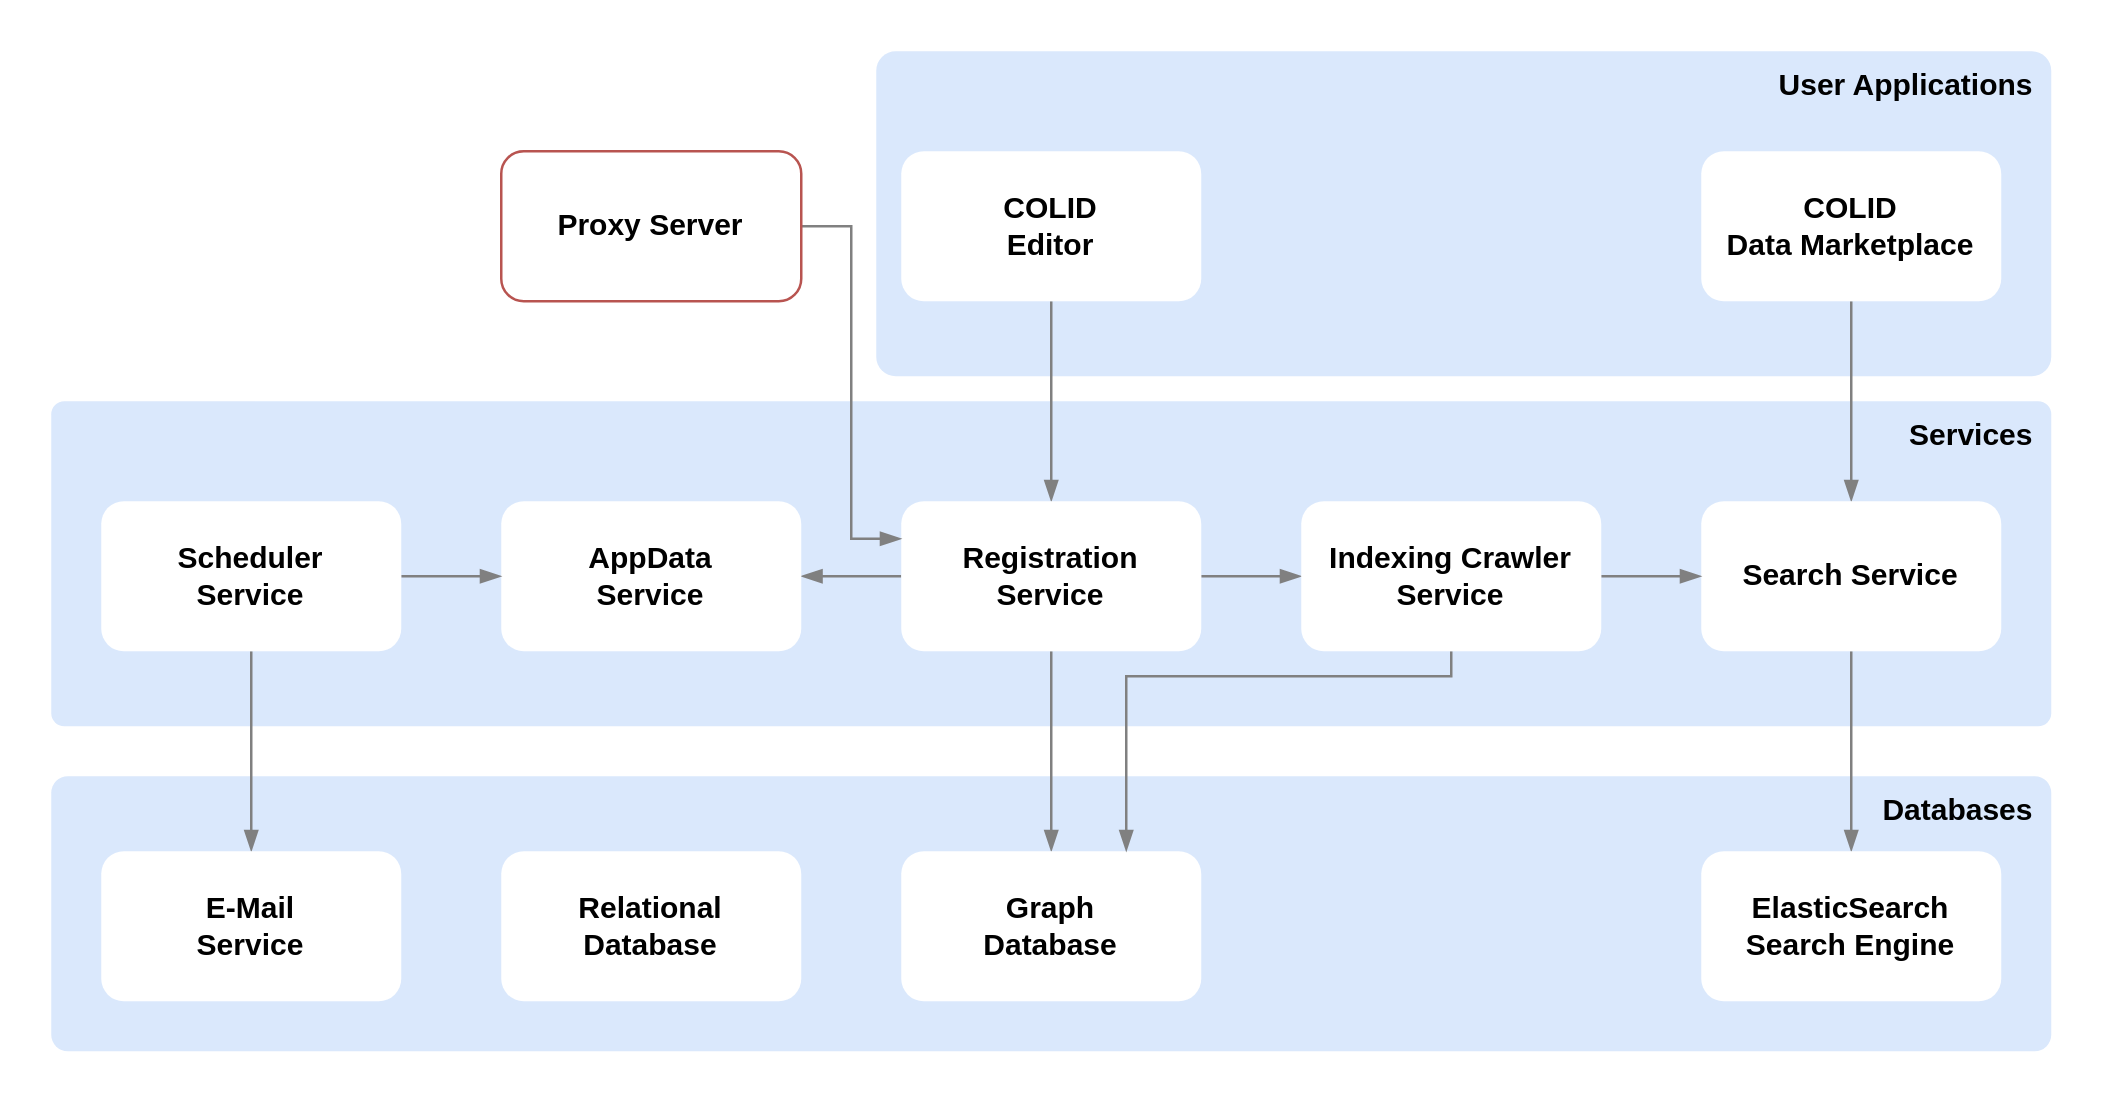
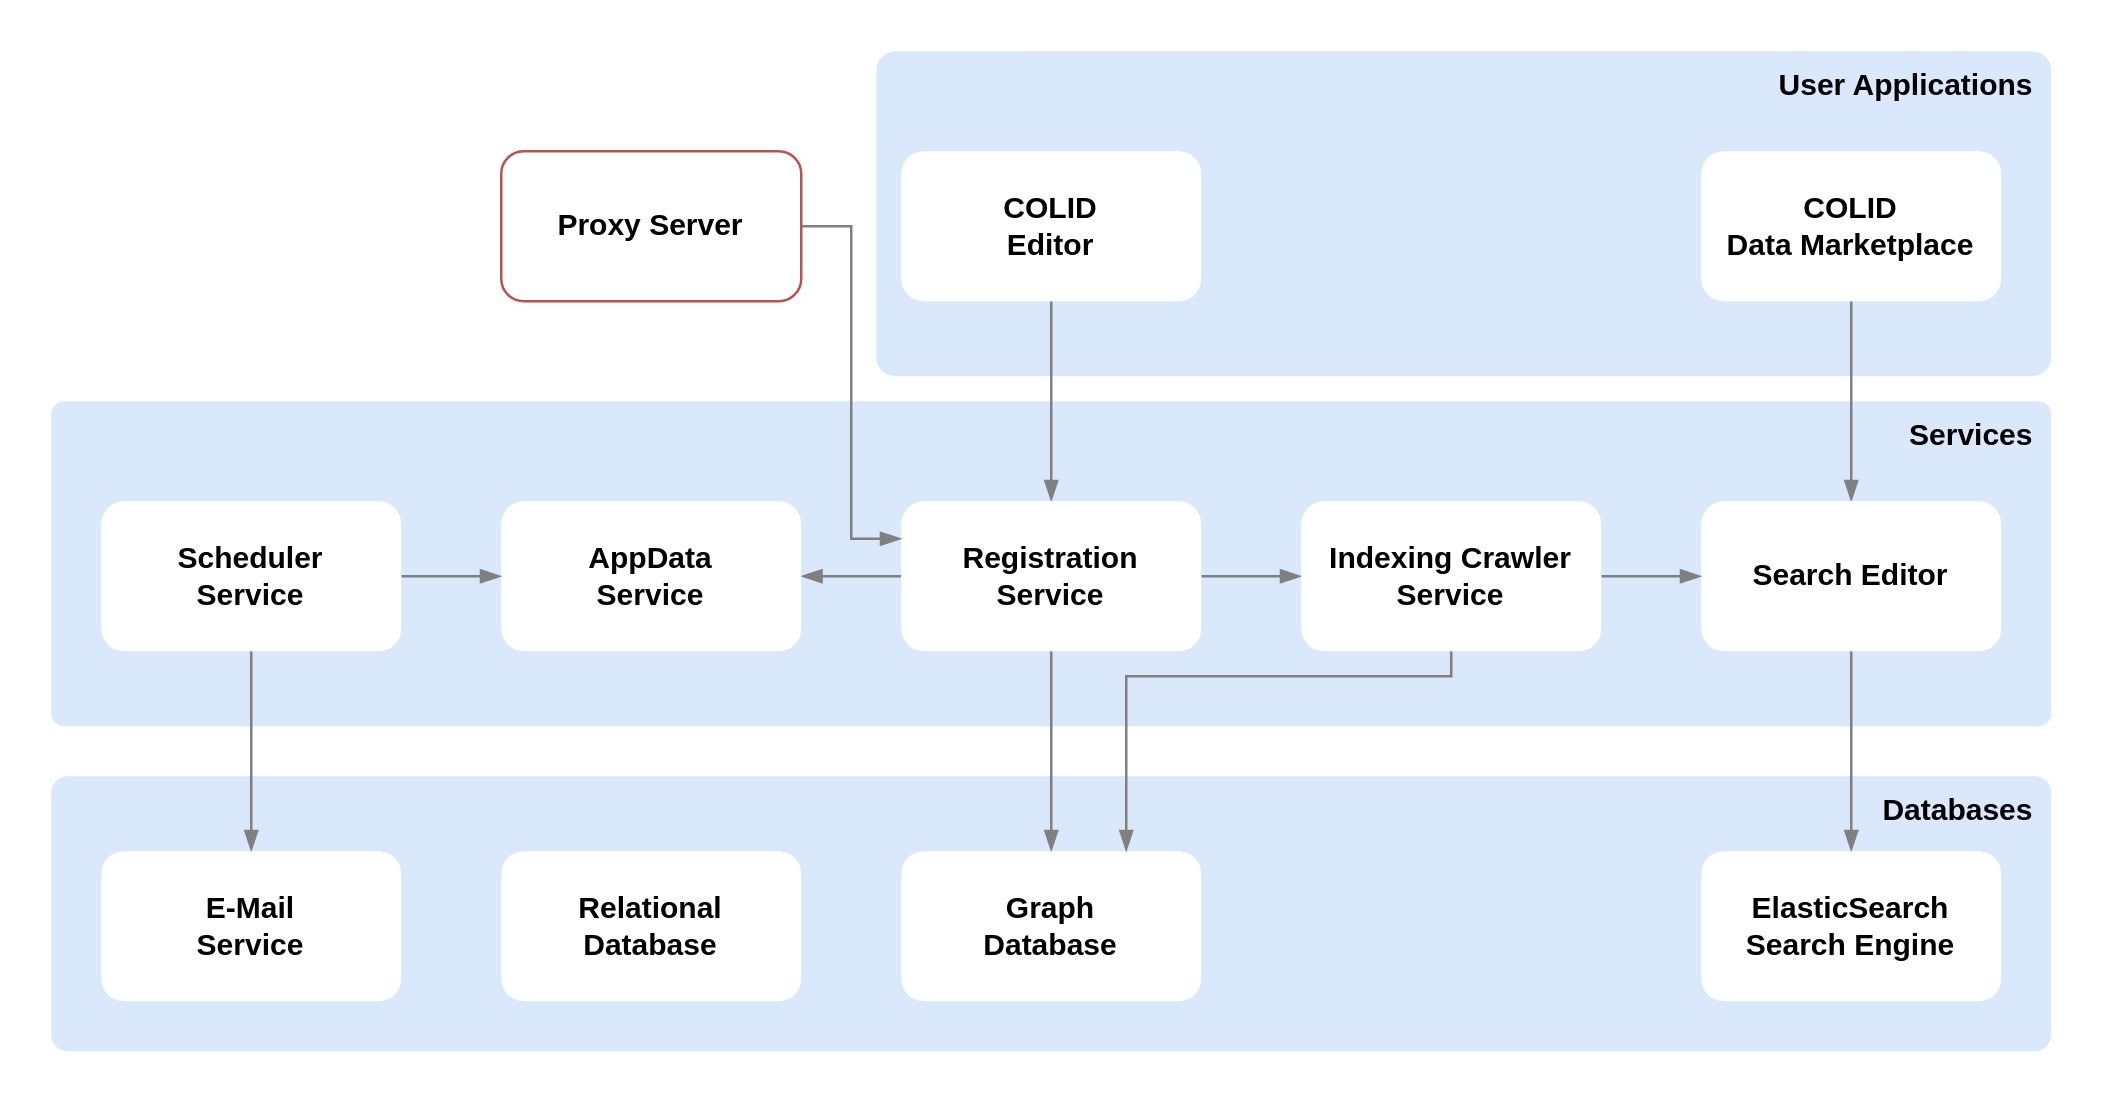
node "Search Service": label "Search Service" -> "Search Editor"
